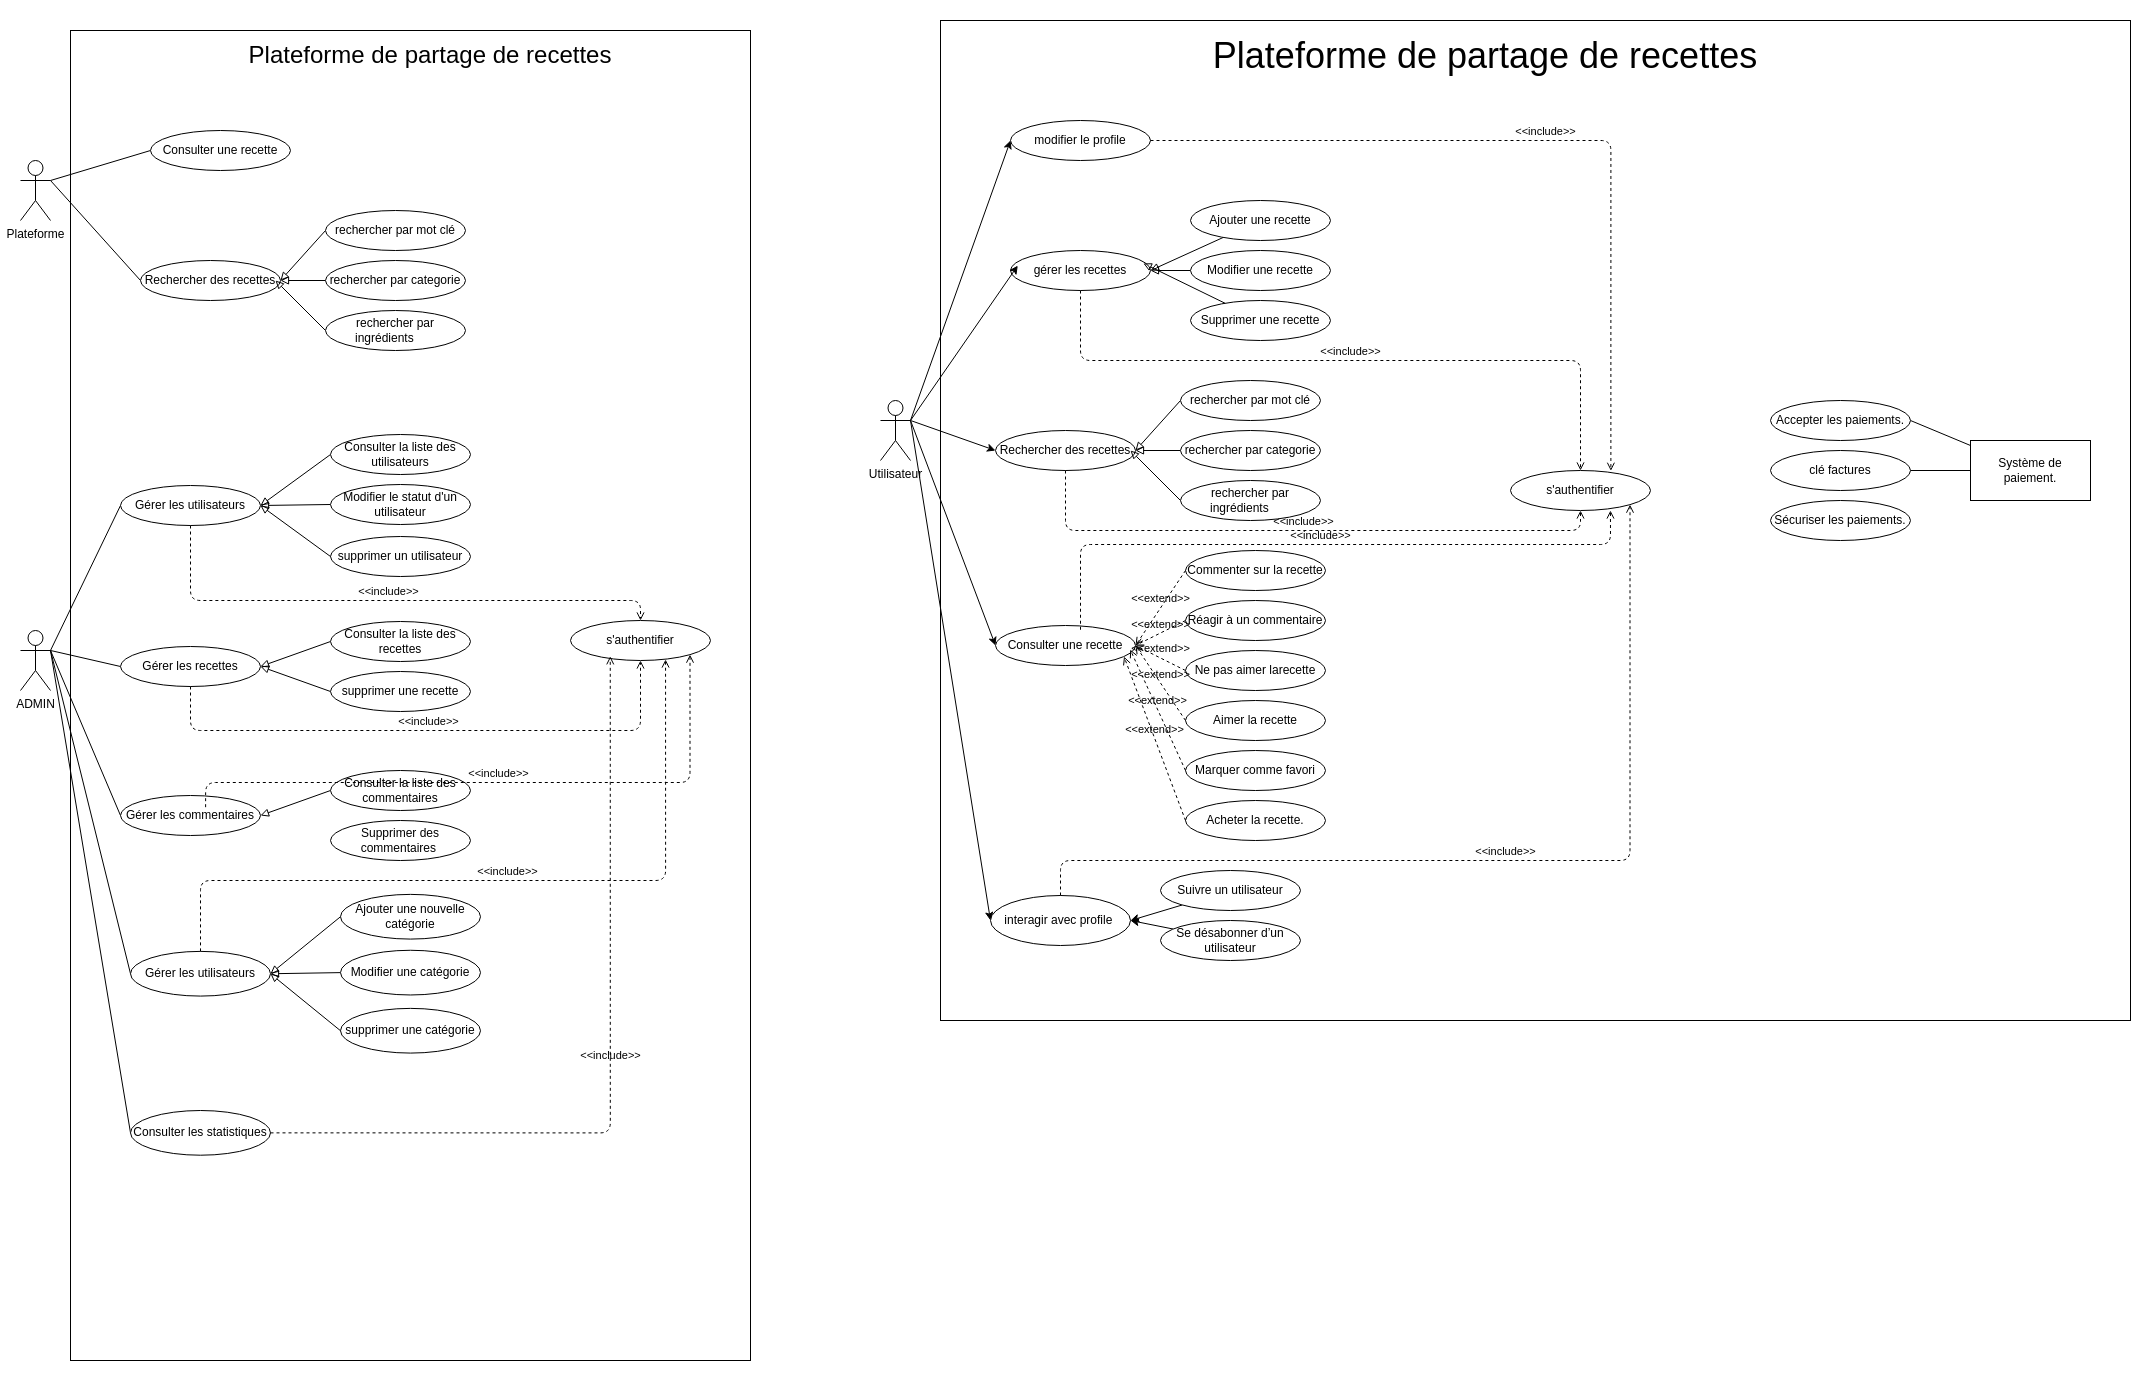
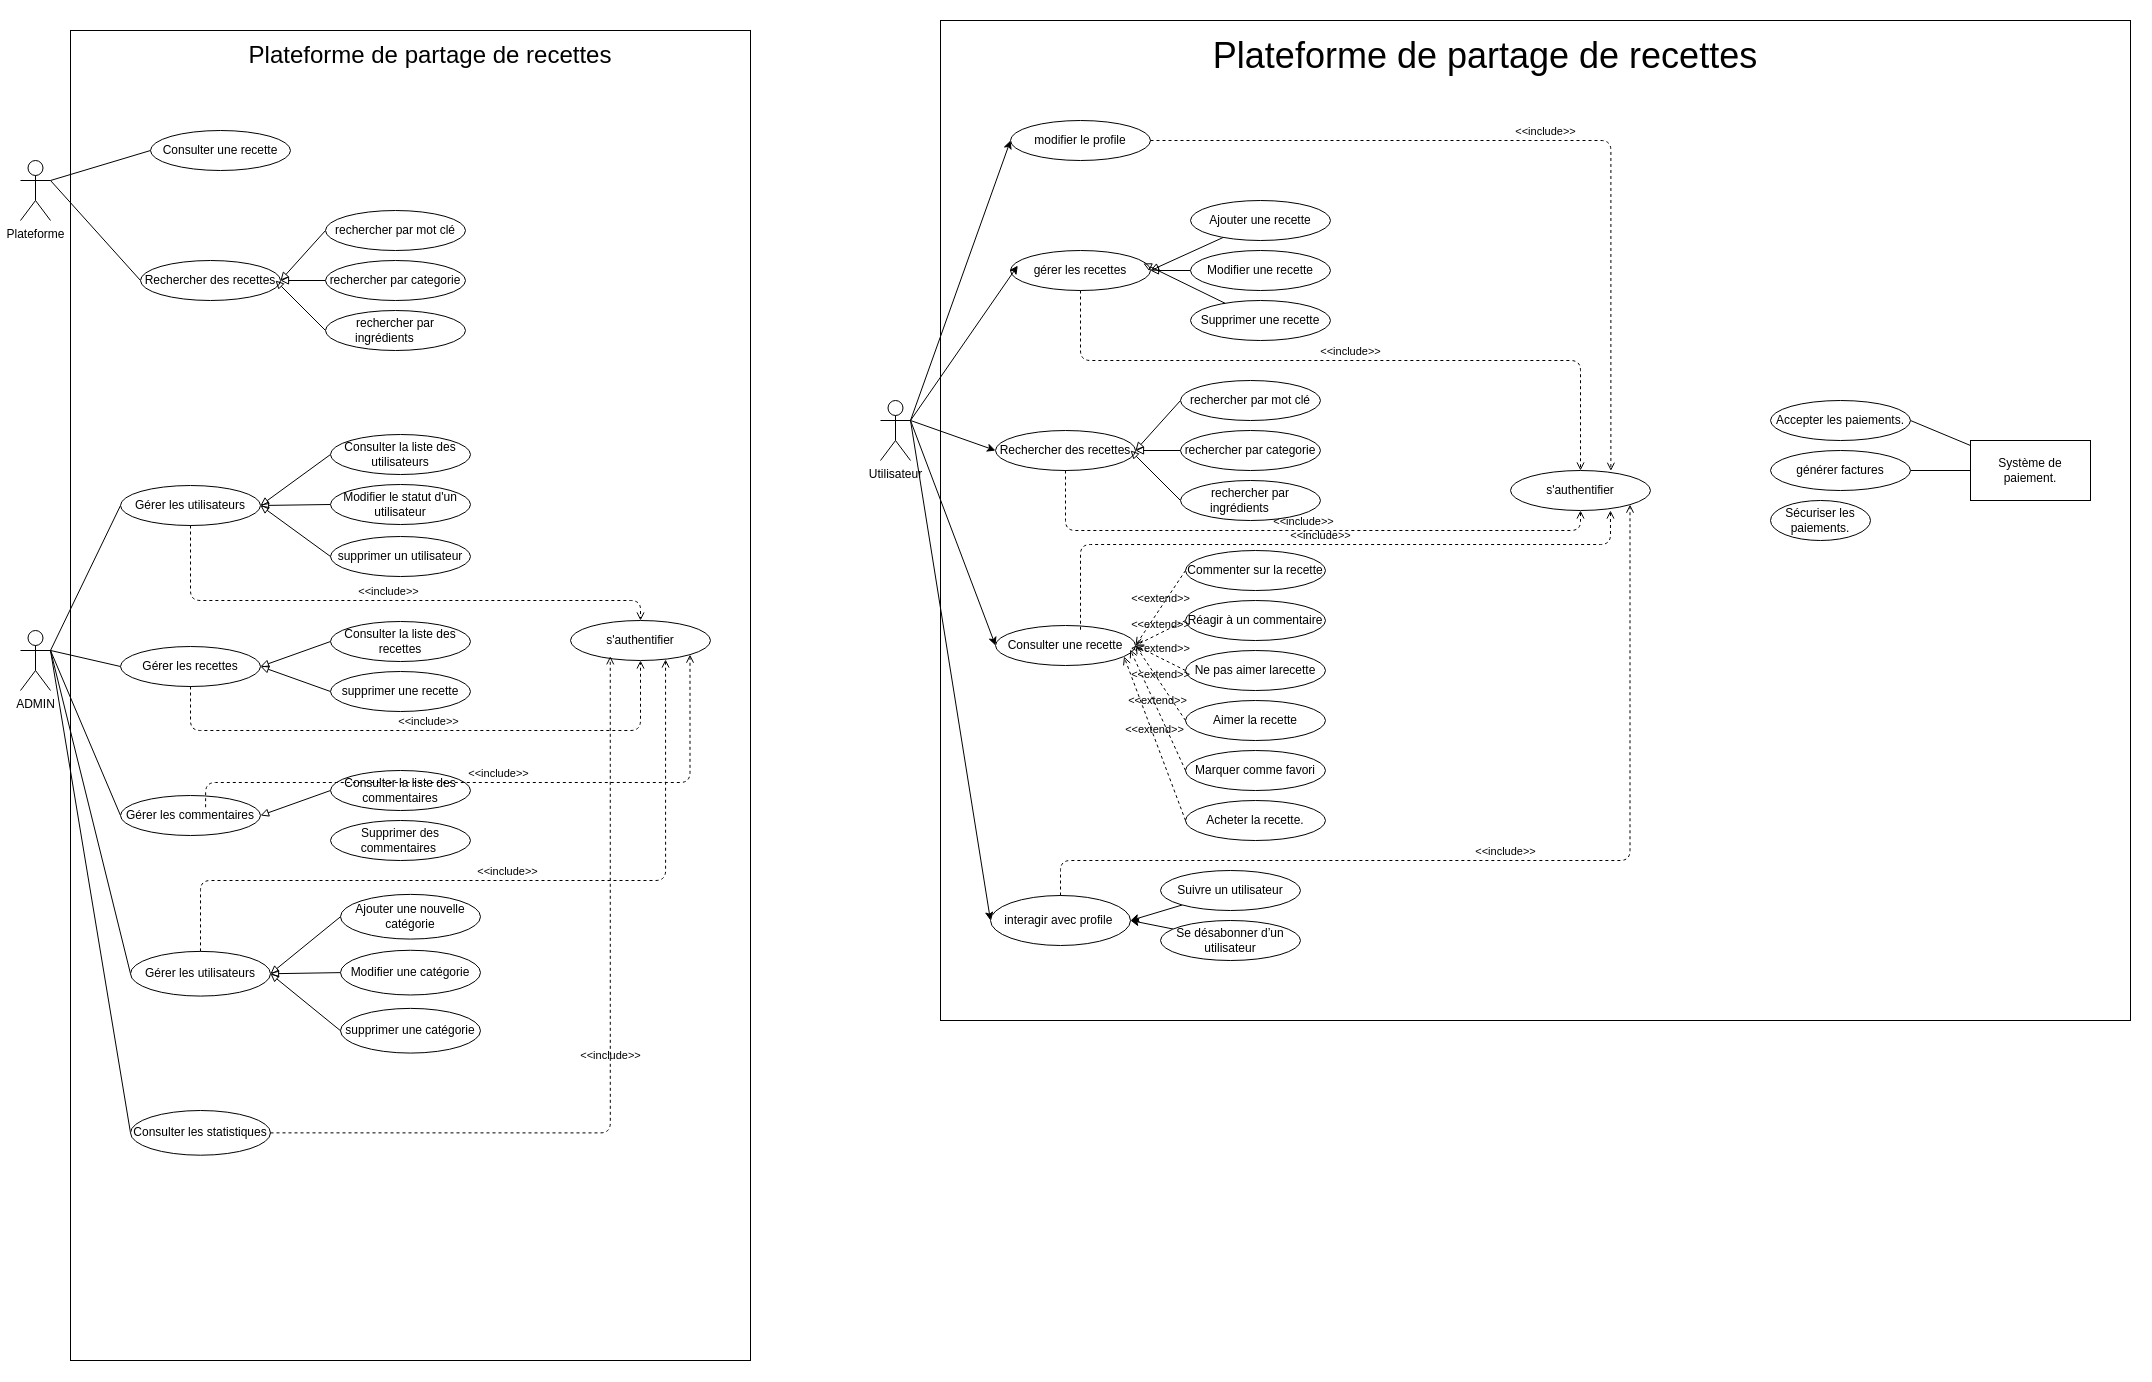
node "clé factures": label "clé factures" -> "générer factures"
node "Sécuriser les paiements.": size 140x40 -> 100x40
